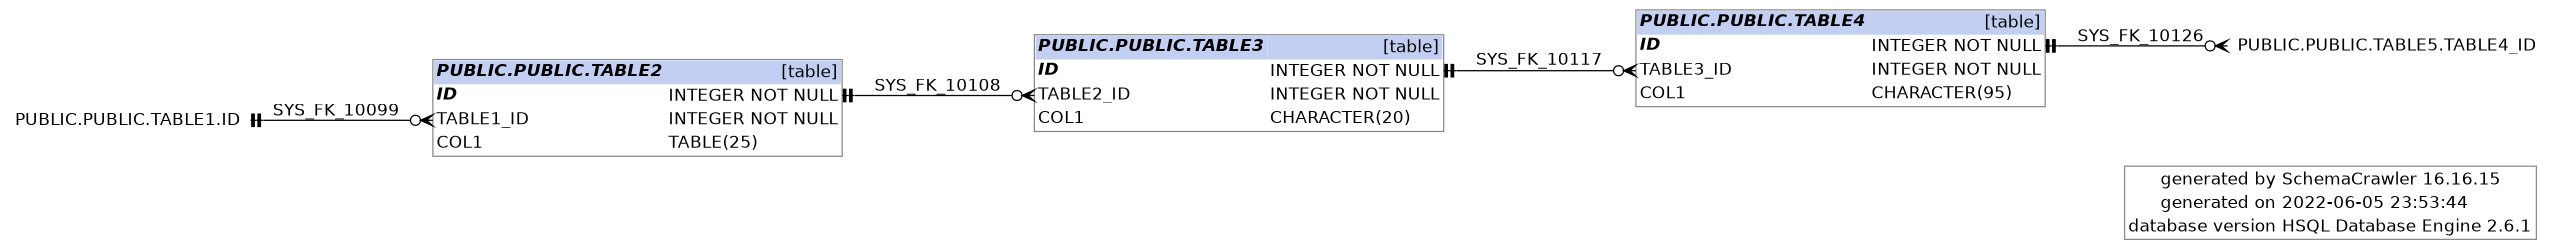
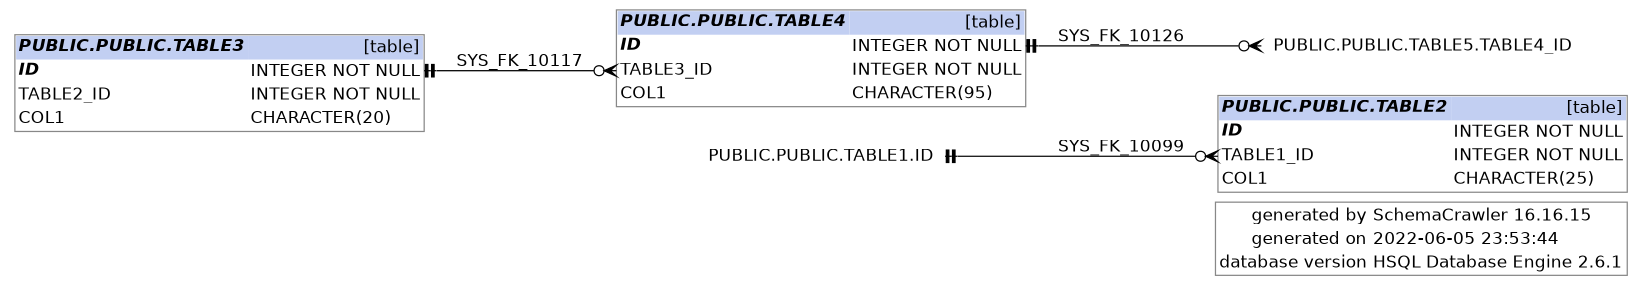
edge "PUBLIC.PUBLIC.TABLE3" -- "PUBLIC.PUBLIC.TABLE2": removed, label "SYS_FK_10108"
node "PUBLIC.PUBLIC.TABLE2": text "TABLE(25)" -> "CHARACTER(25)"
